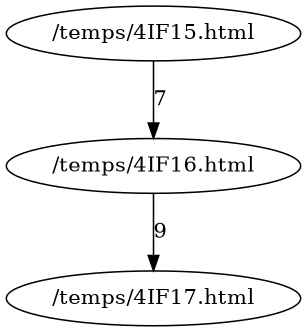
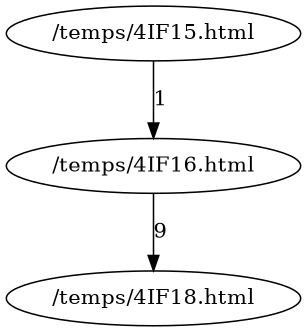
edge "/temps/4IF15.html" -> "/temps/4IF16.html": label "7" -> "1"
node "/temps/4IF17.html": label "/temps/4IF17.html" -> "/temps/4IF18.html"
